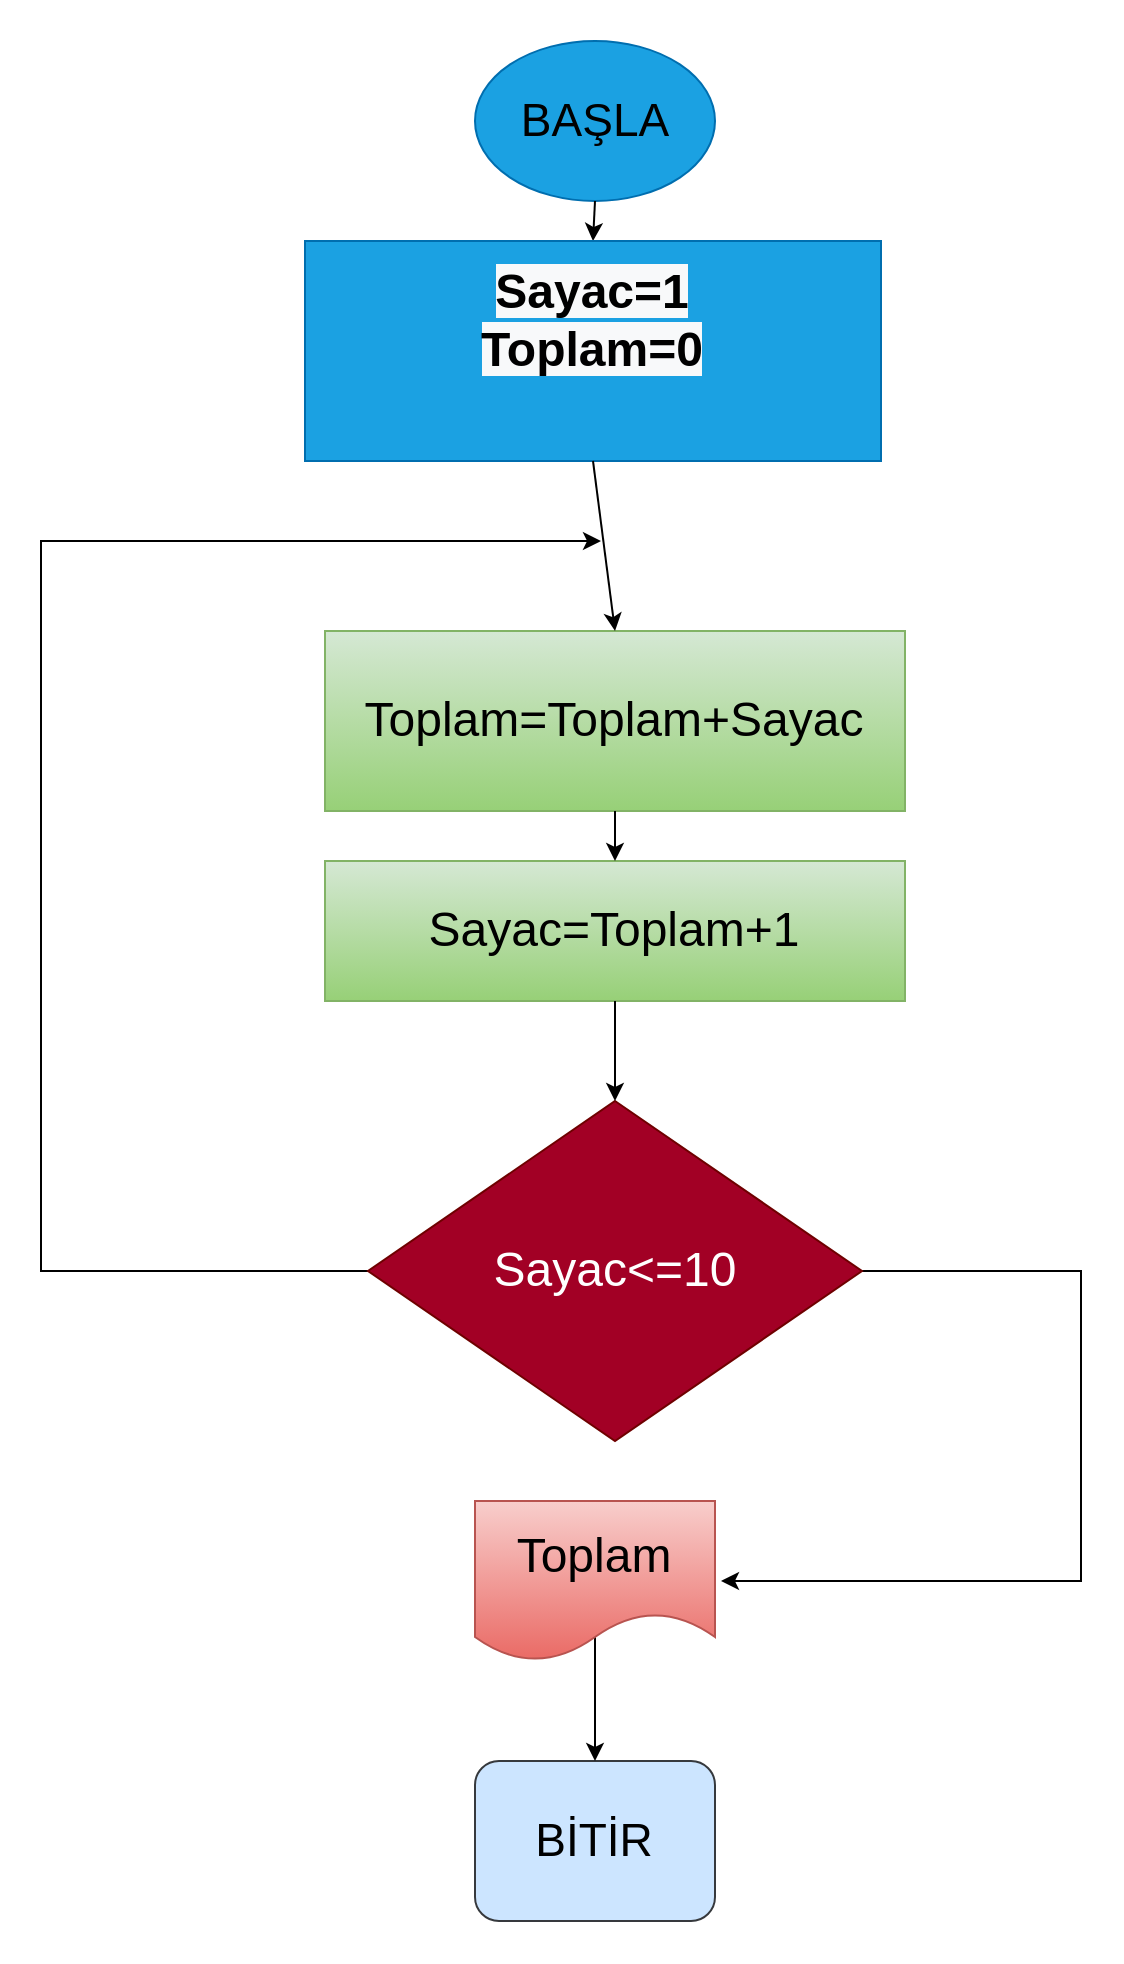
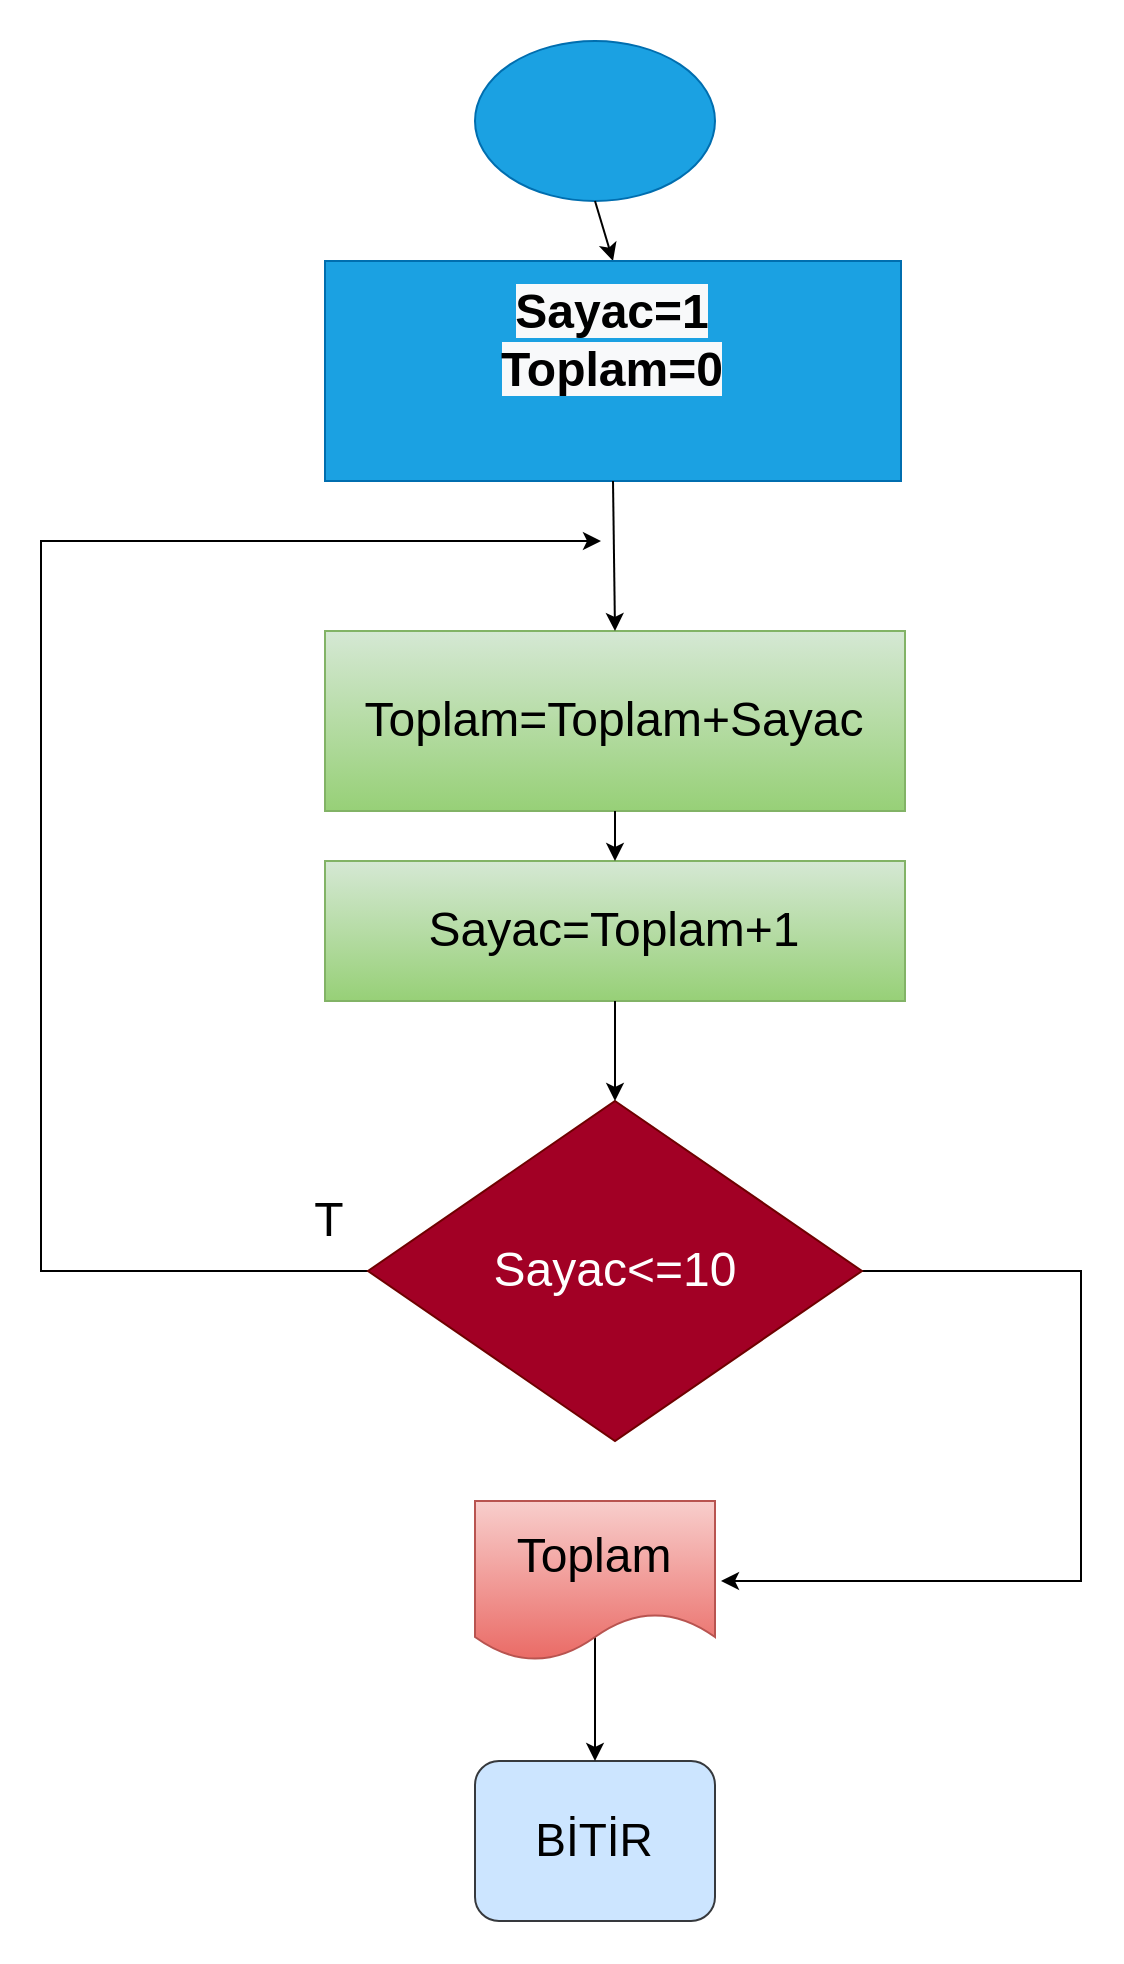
node "BAŞLA": removed
node "Sayac=1Toplam=0": moved (593, 351) -> (613, 371)
node "T": added
